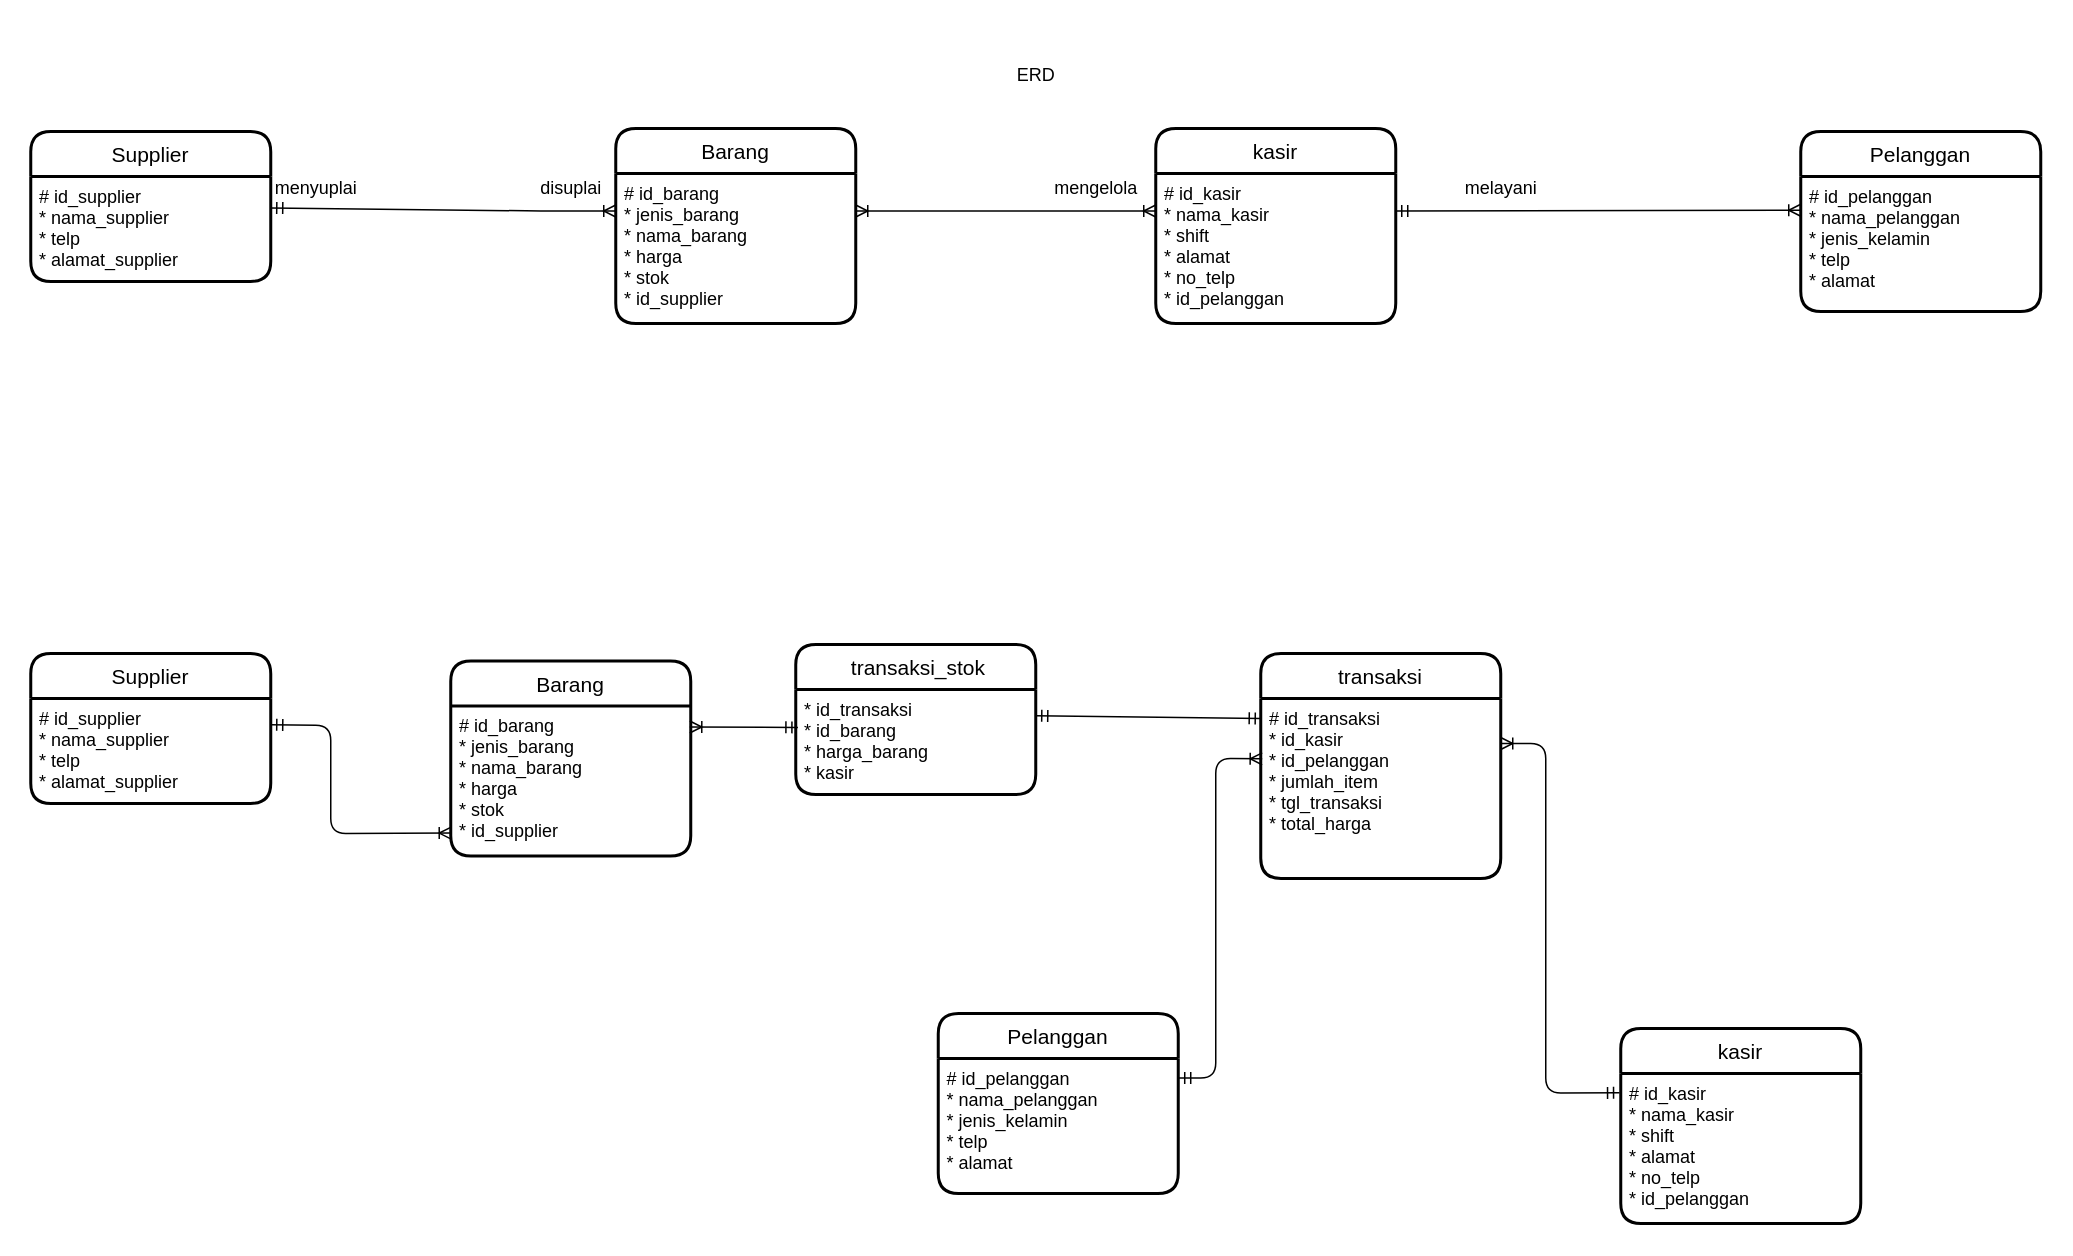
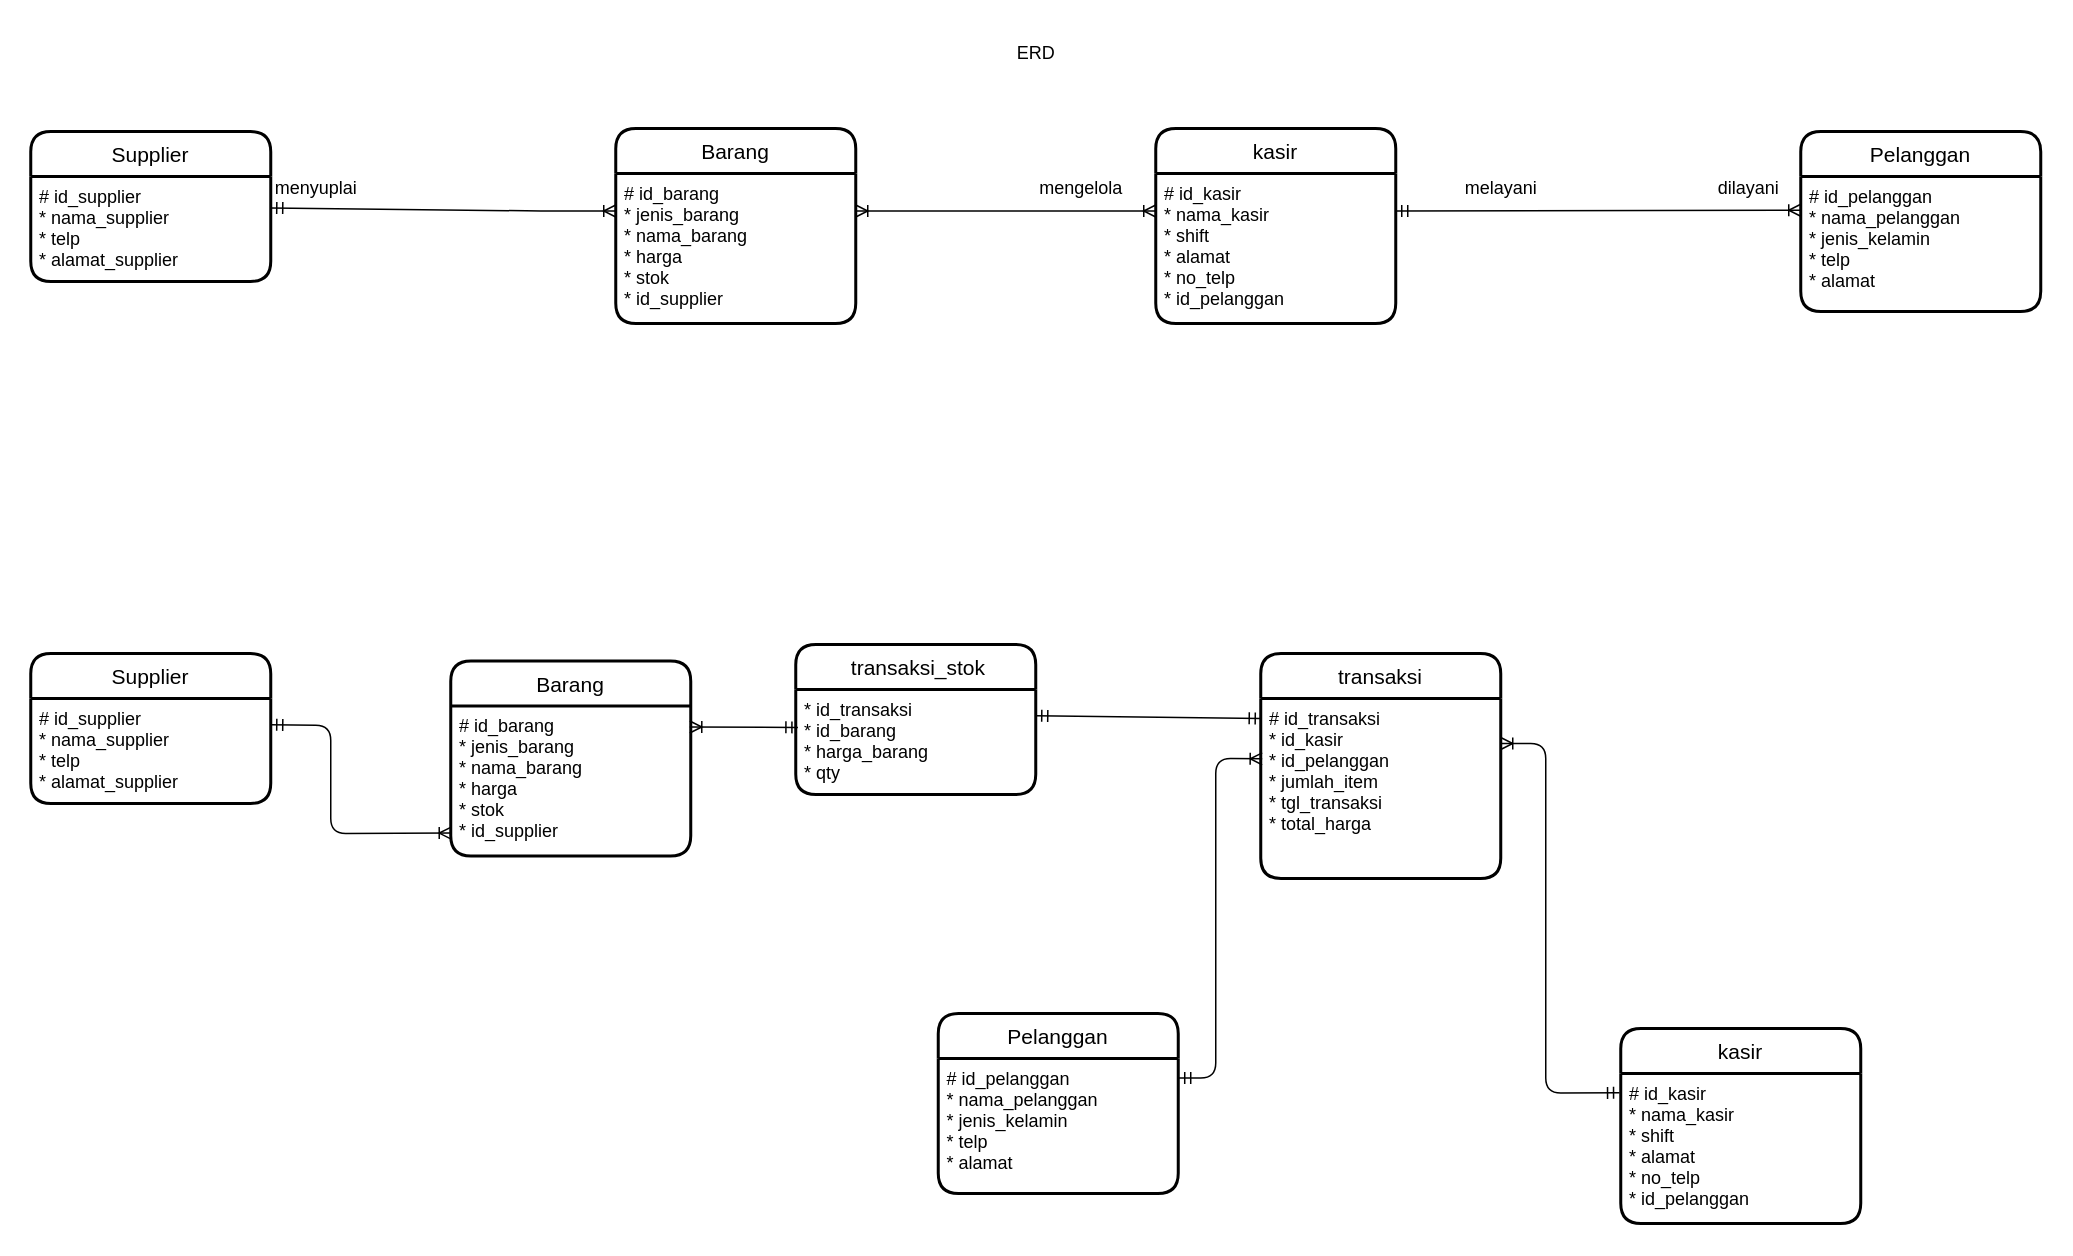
node "ERD": moved (1036, 76) -> (1036, 53)
node "disuplai": removed
node "mengelola": moved (1096, 188) -> (1081, 188)
node "dilayani": added
node "* id_transaksi * id_barang * harga_barang * kasir": label "* id_transaksi * id_barang * harga_barang * kasir" -> "* id_transaksi * id_barang * harga_barang * qty"
